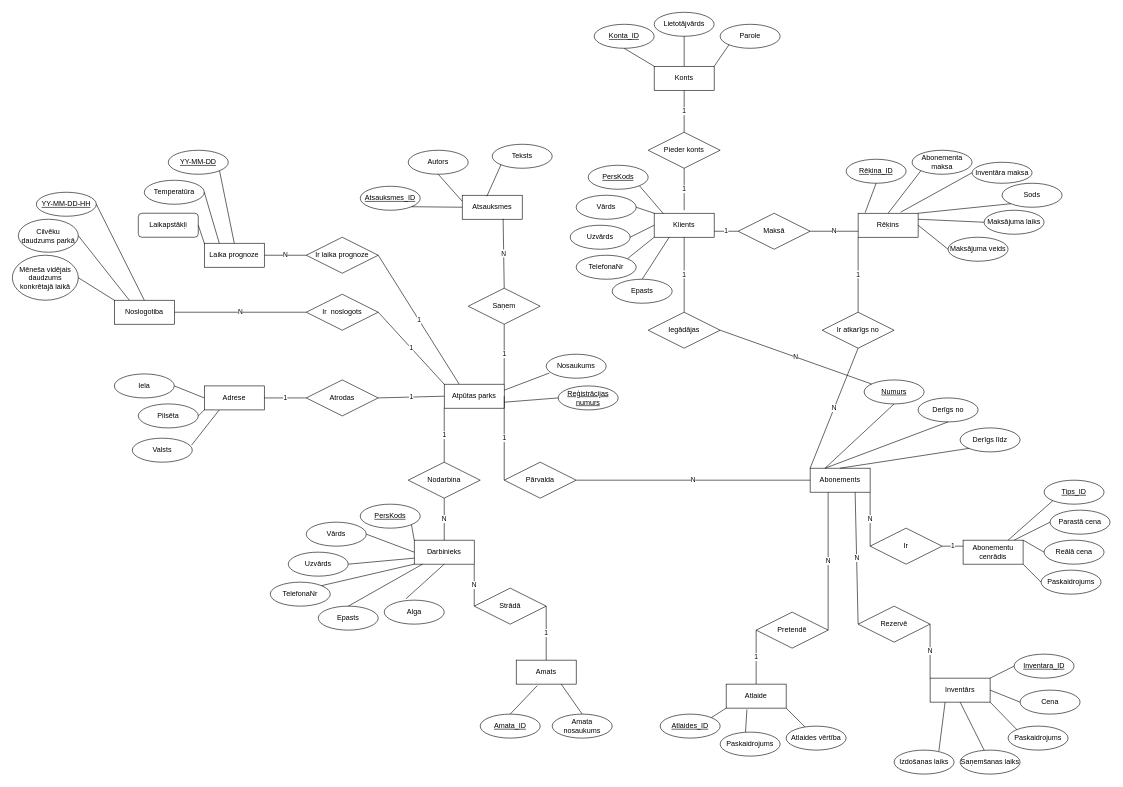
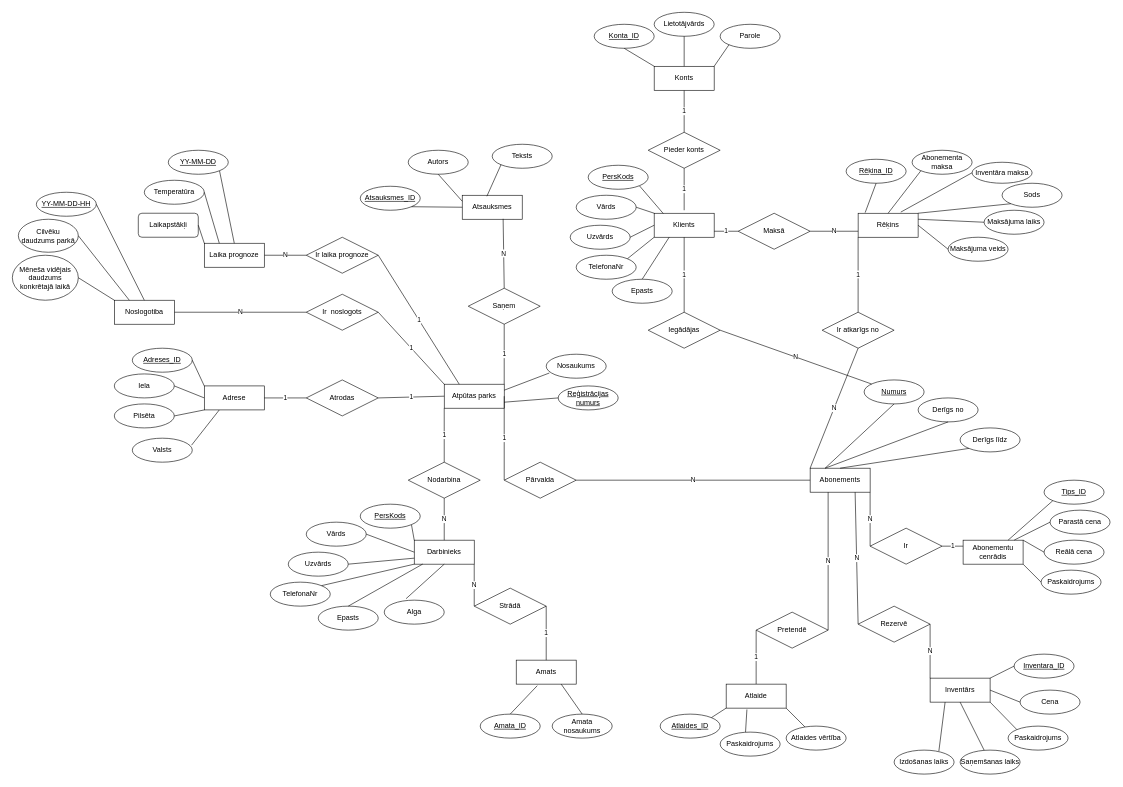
node "Adreses_ID": added
edge "Adreses_ID" -- "Adrese": added
node "Pilsēta": moved (168, 416) -> (144, 416)
